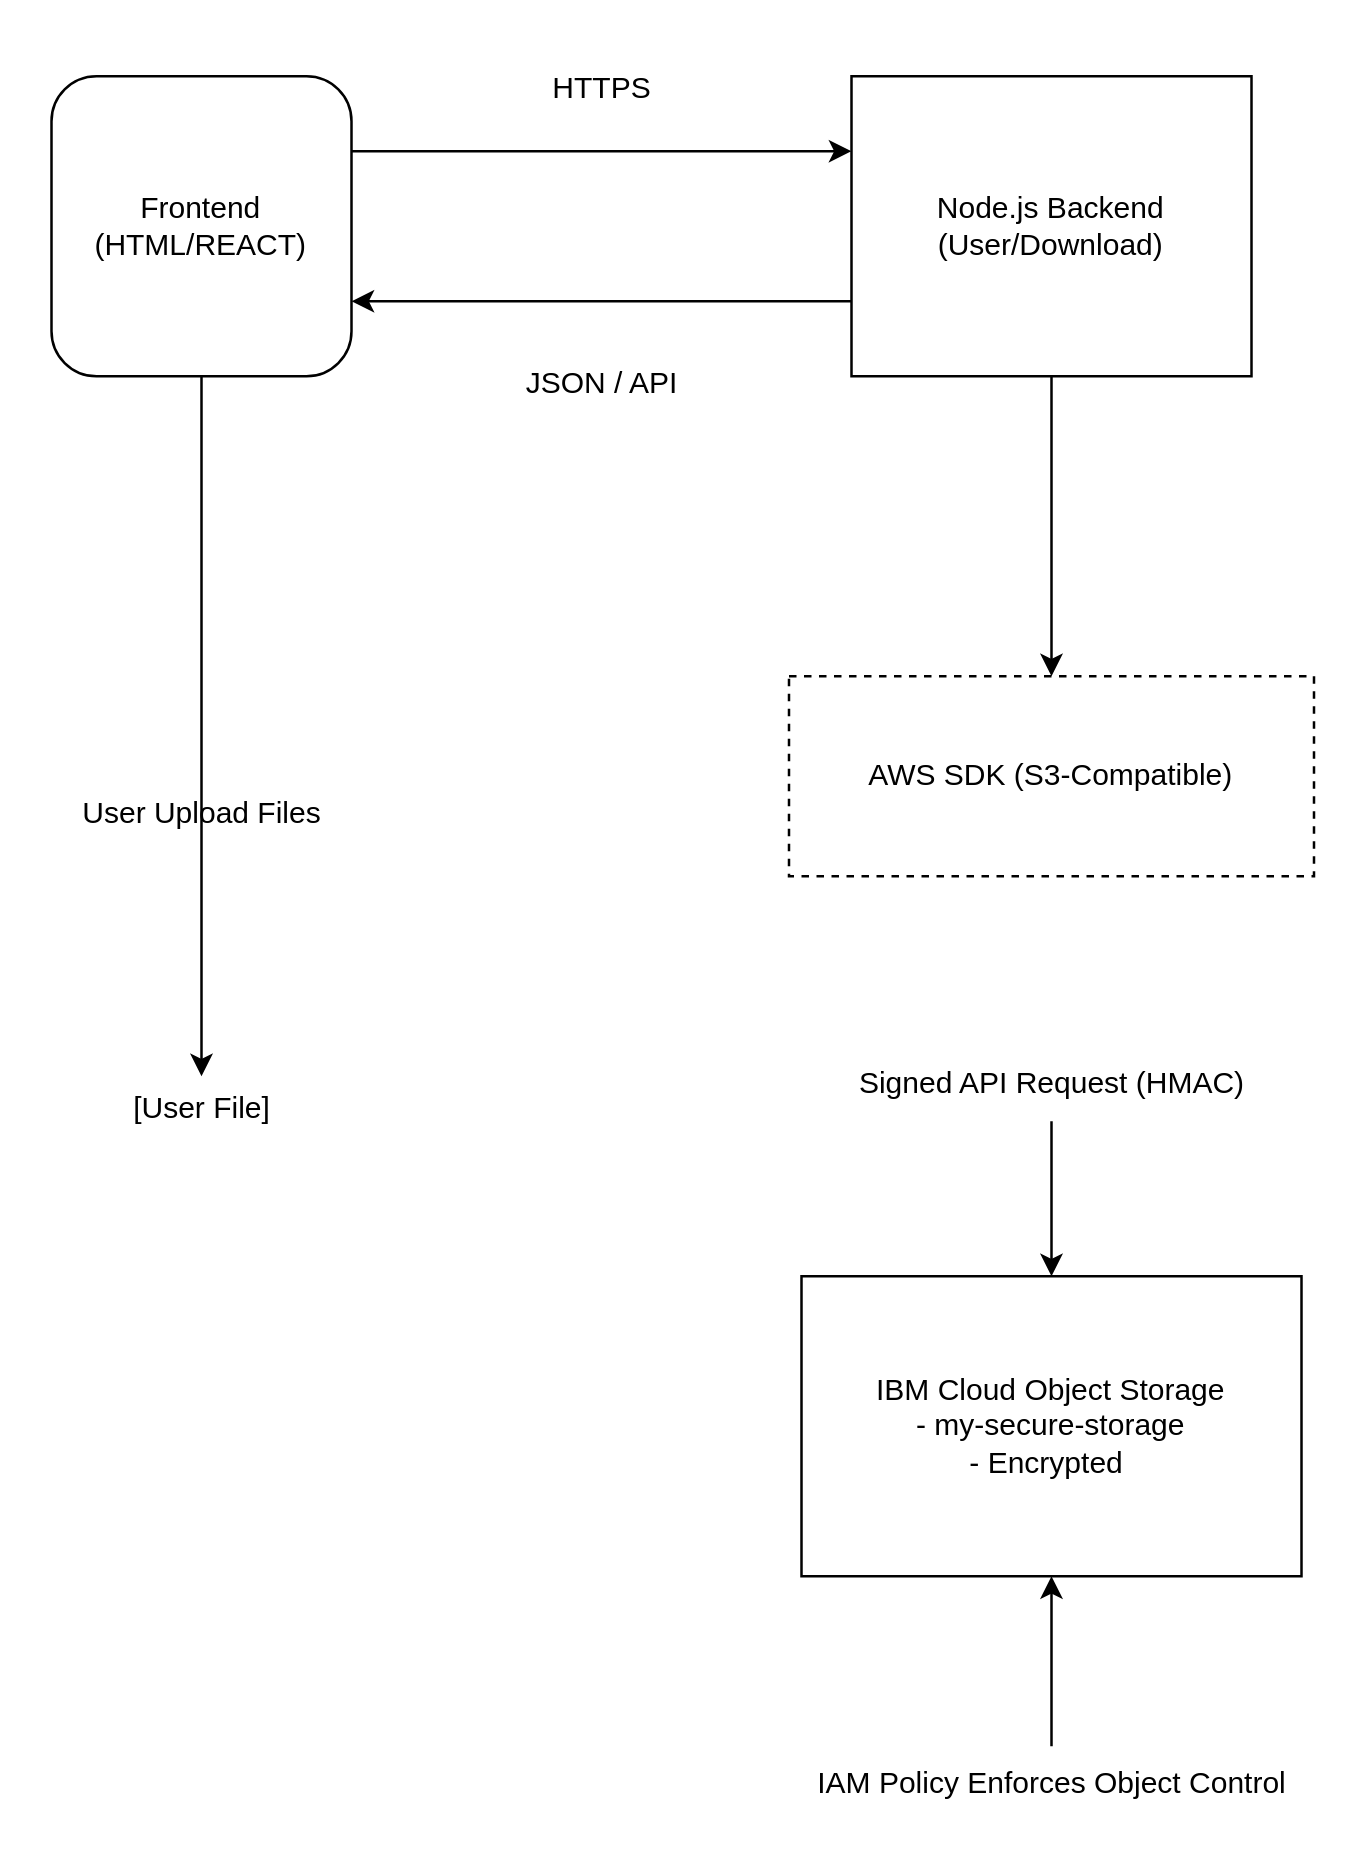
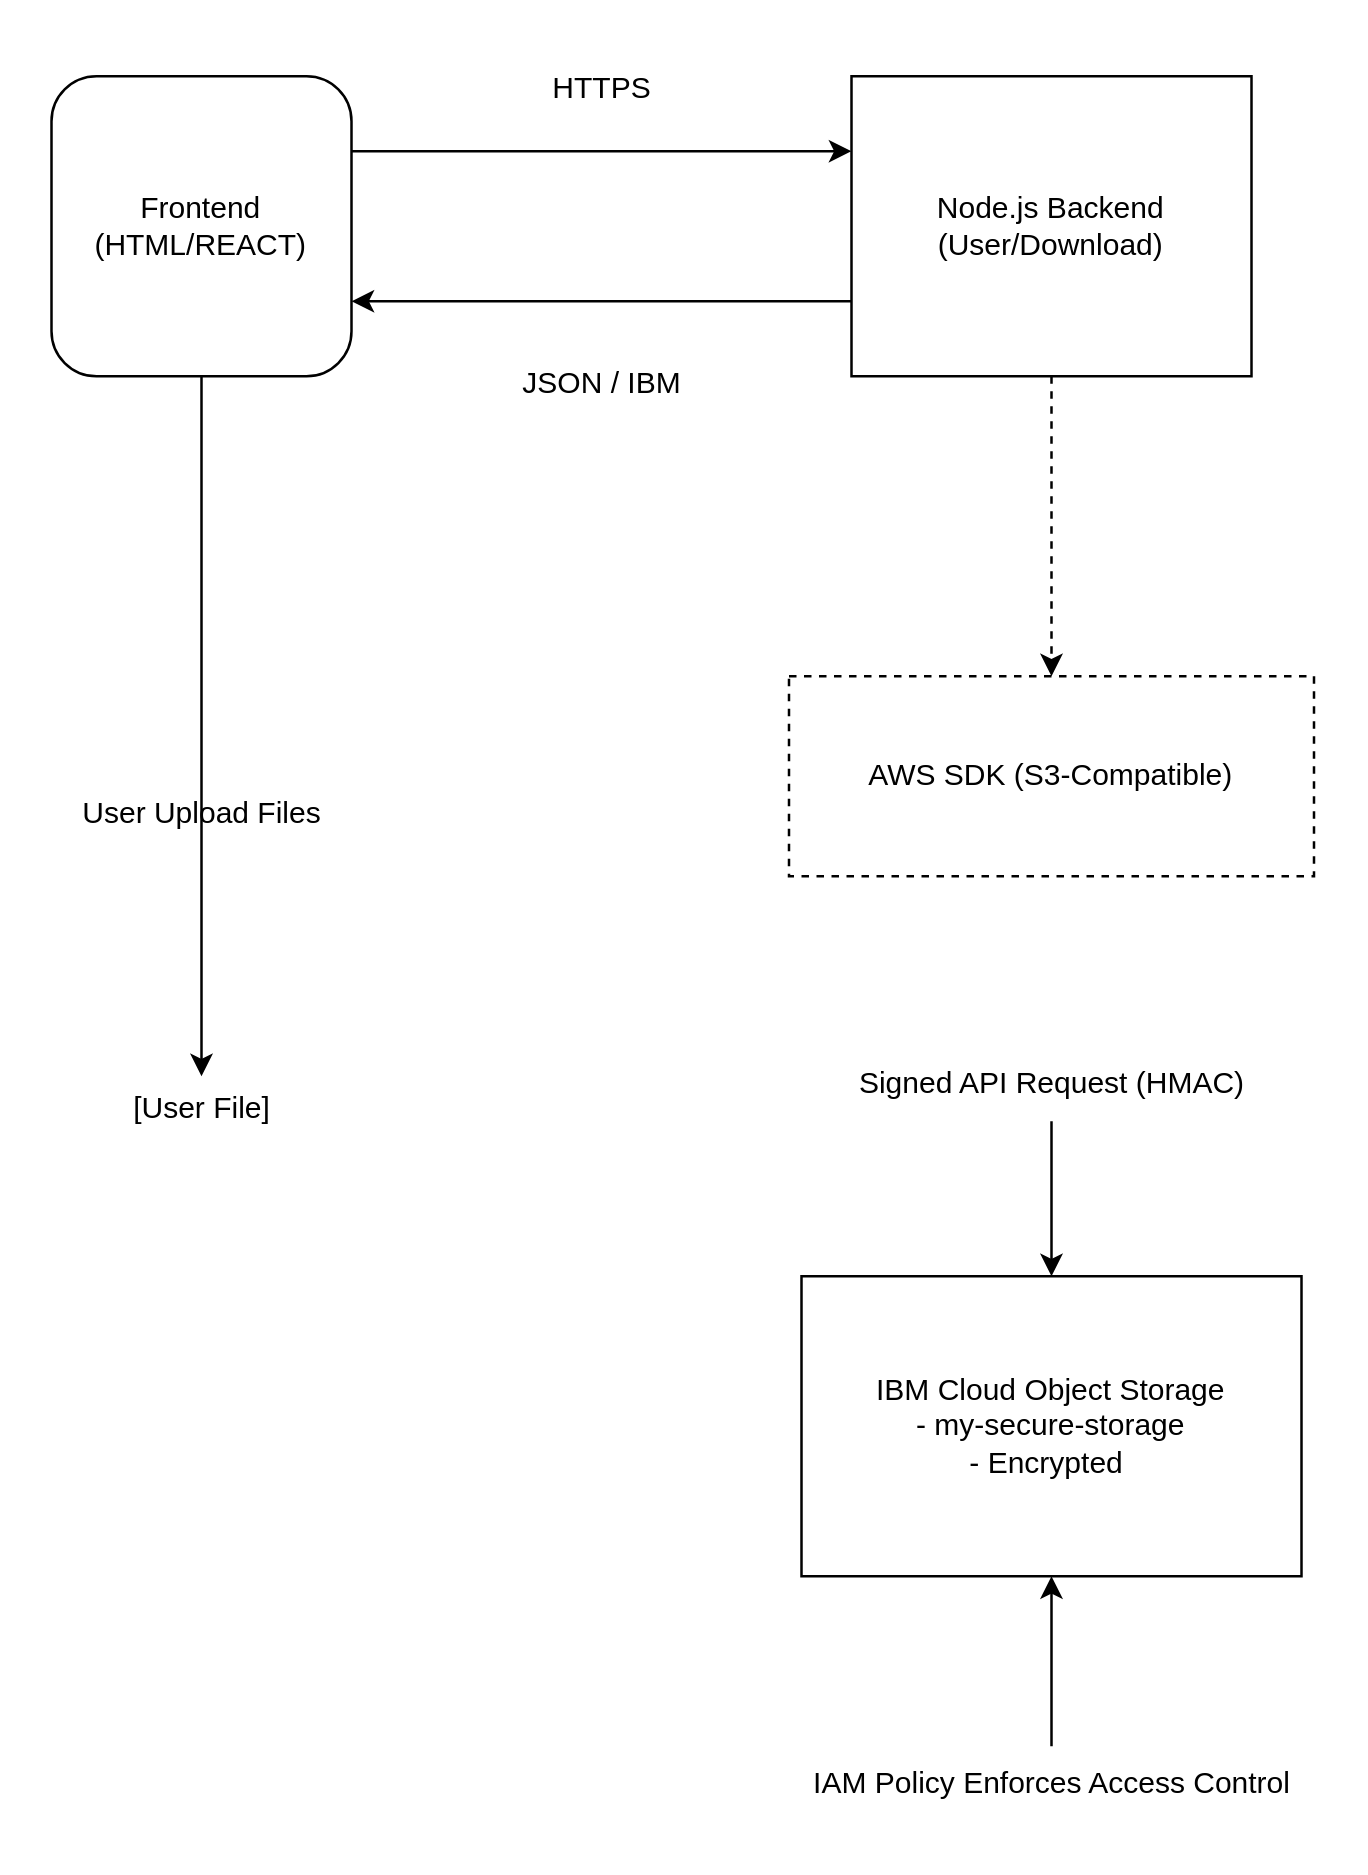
node "JSON / API": label "JSON / API" -> "JSON / IBM"
edge "Node.js Backend (User/Download)" -> "AWS SDK (S3-Compatible)": style solid -> dashed
node "IAM Policy Enforces Object Control": label "IAM Policy Enforces Object Control" -> "IAM Policy Enforces Access Control"
